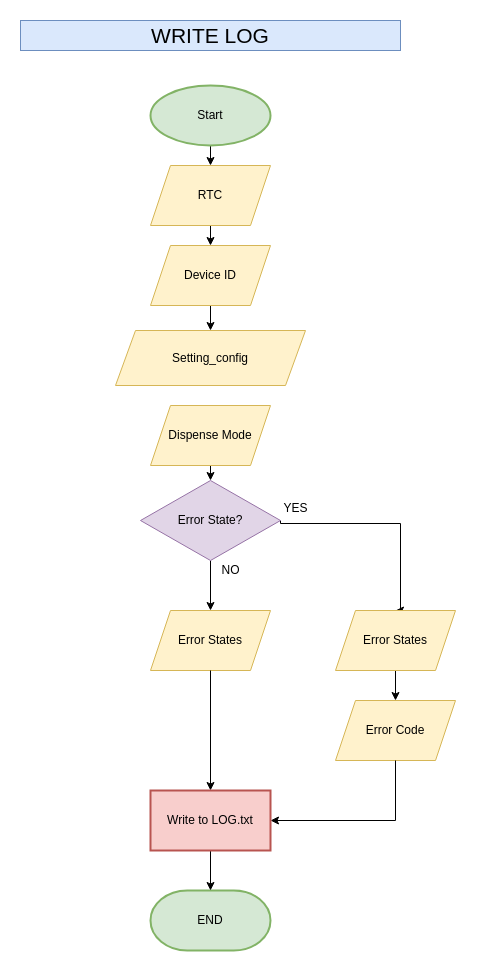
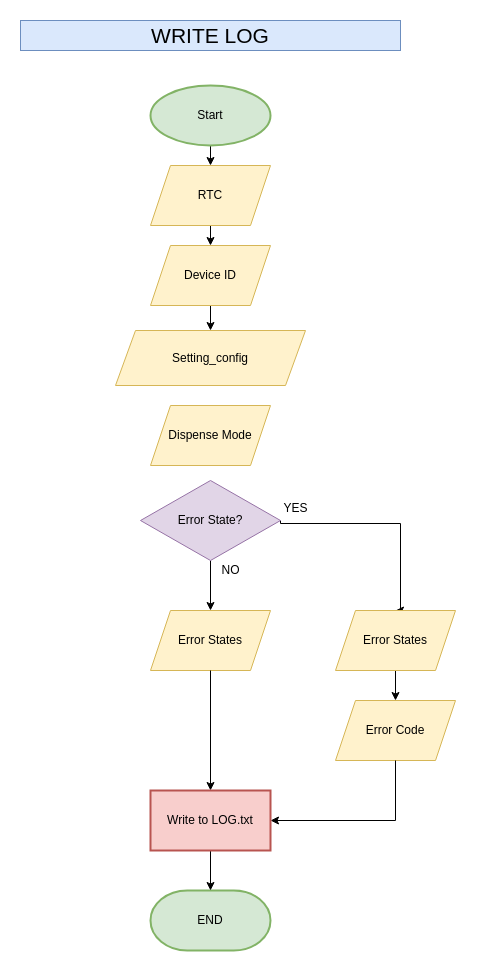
edge "Dispense Mode" -> "Error State?": removed
